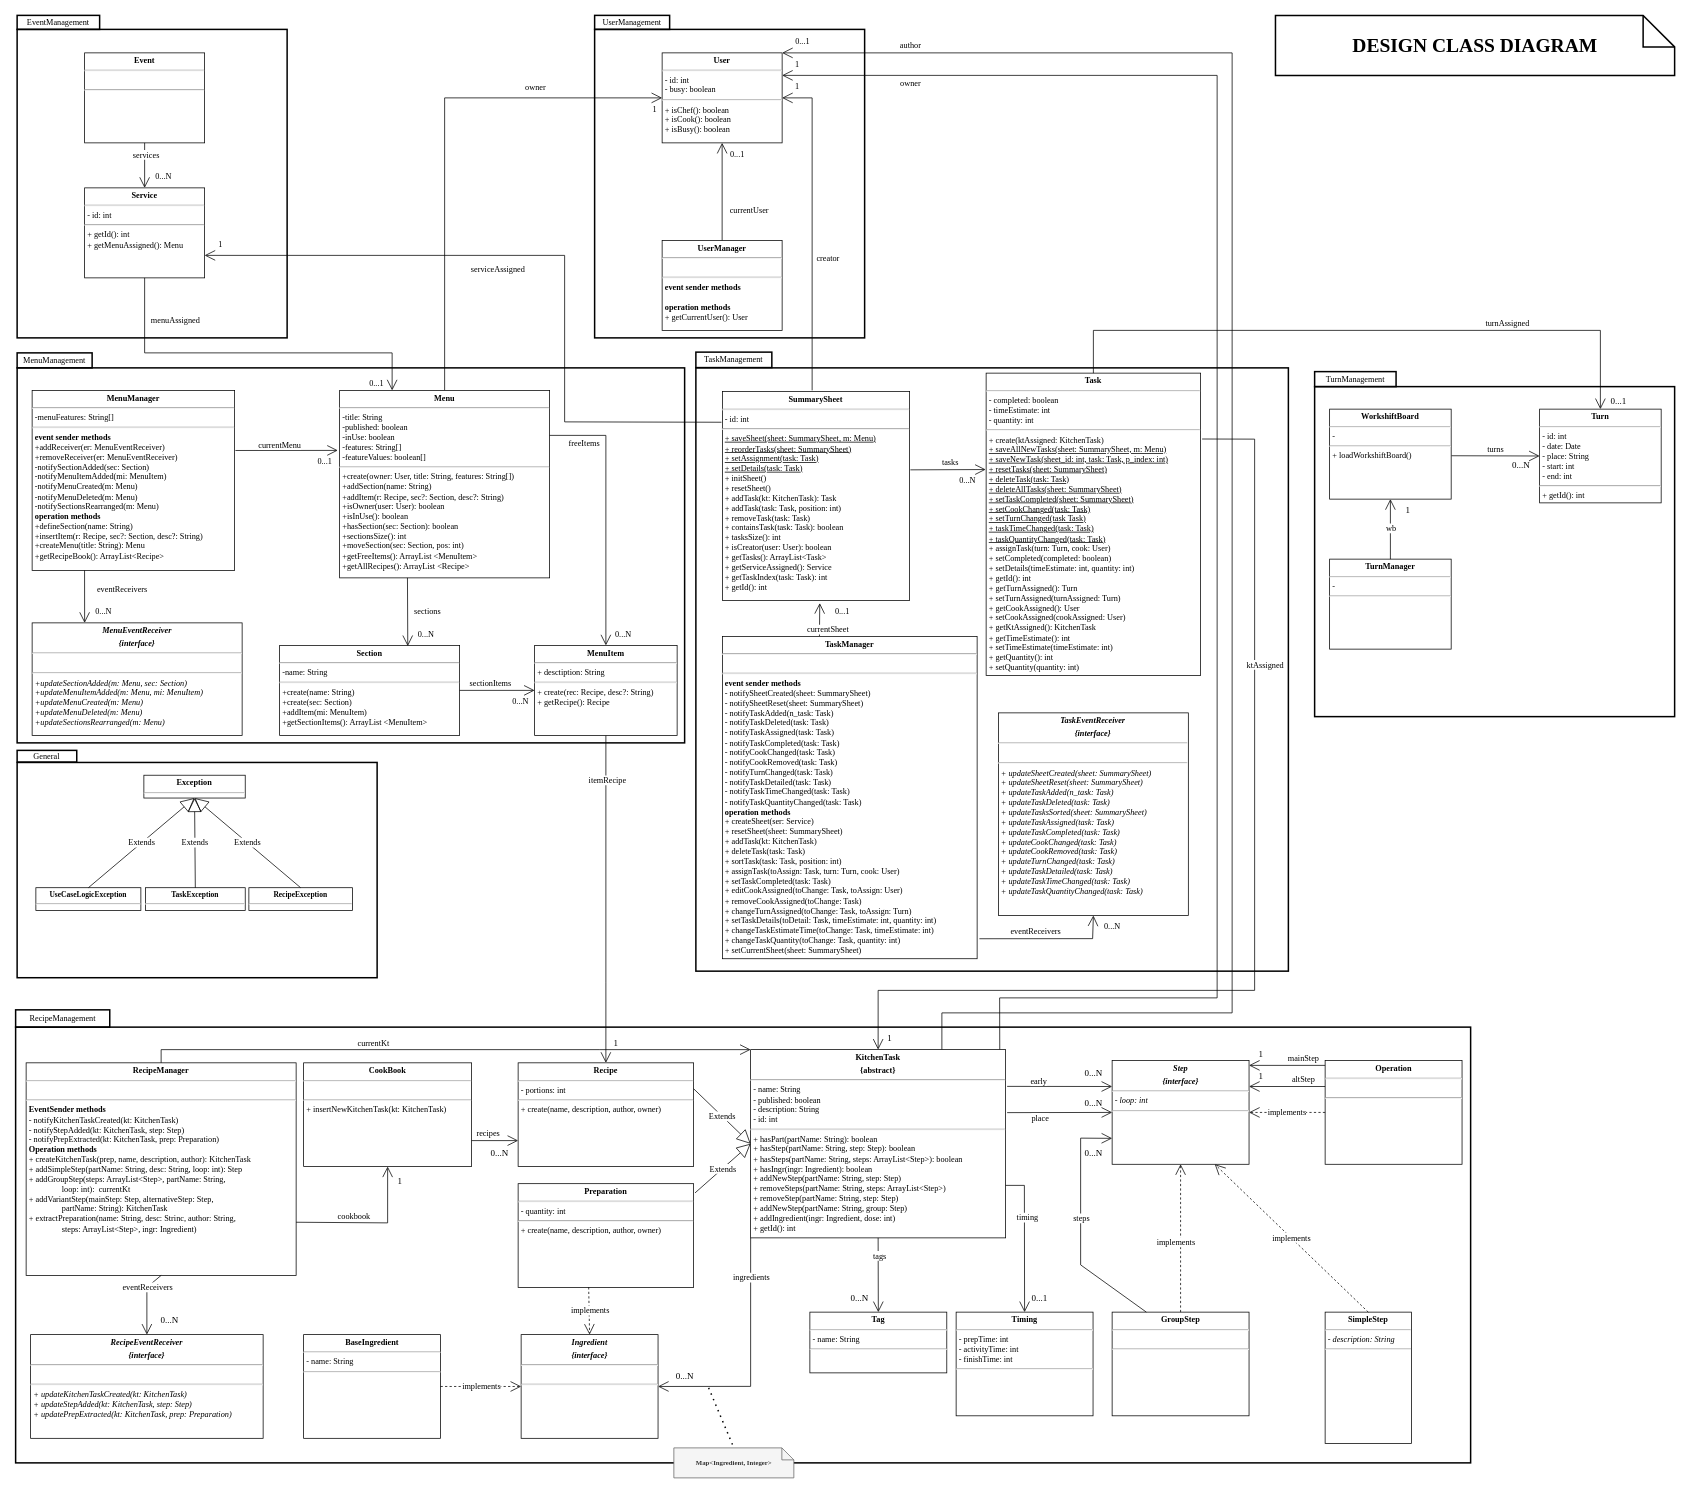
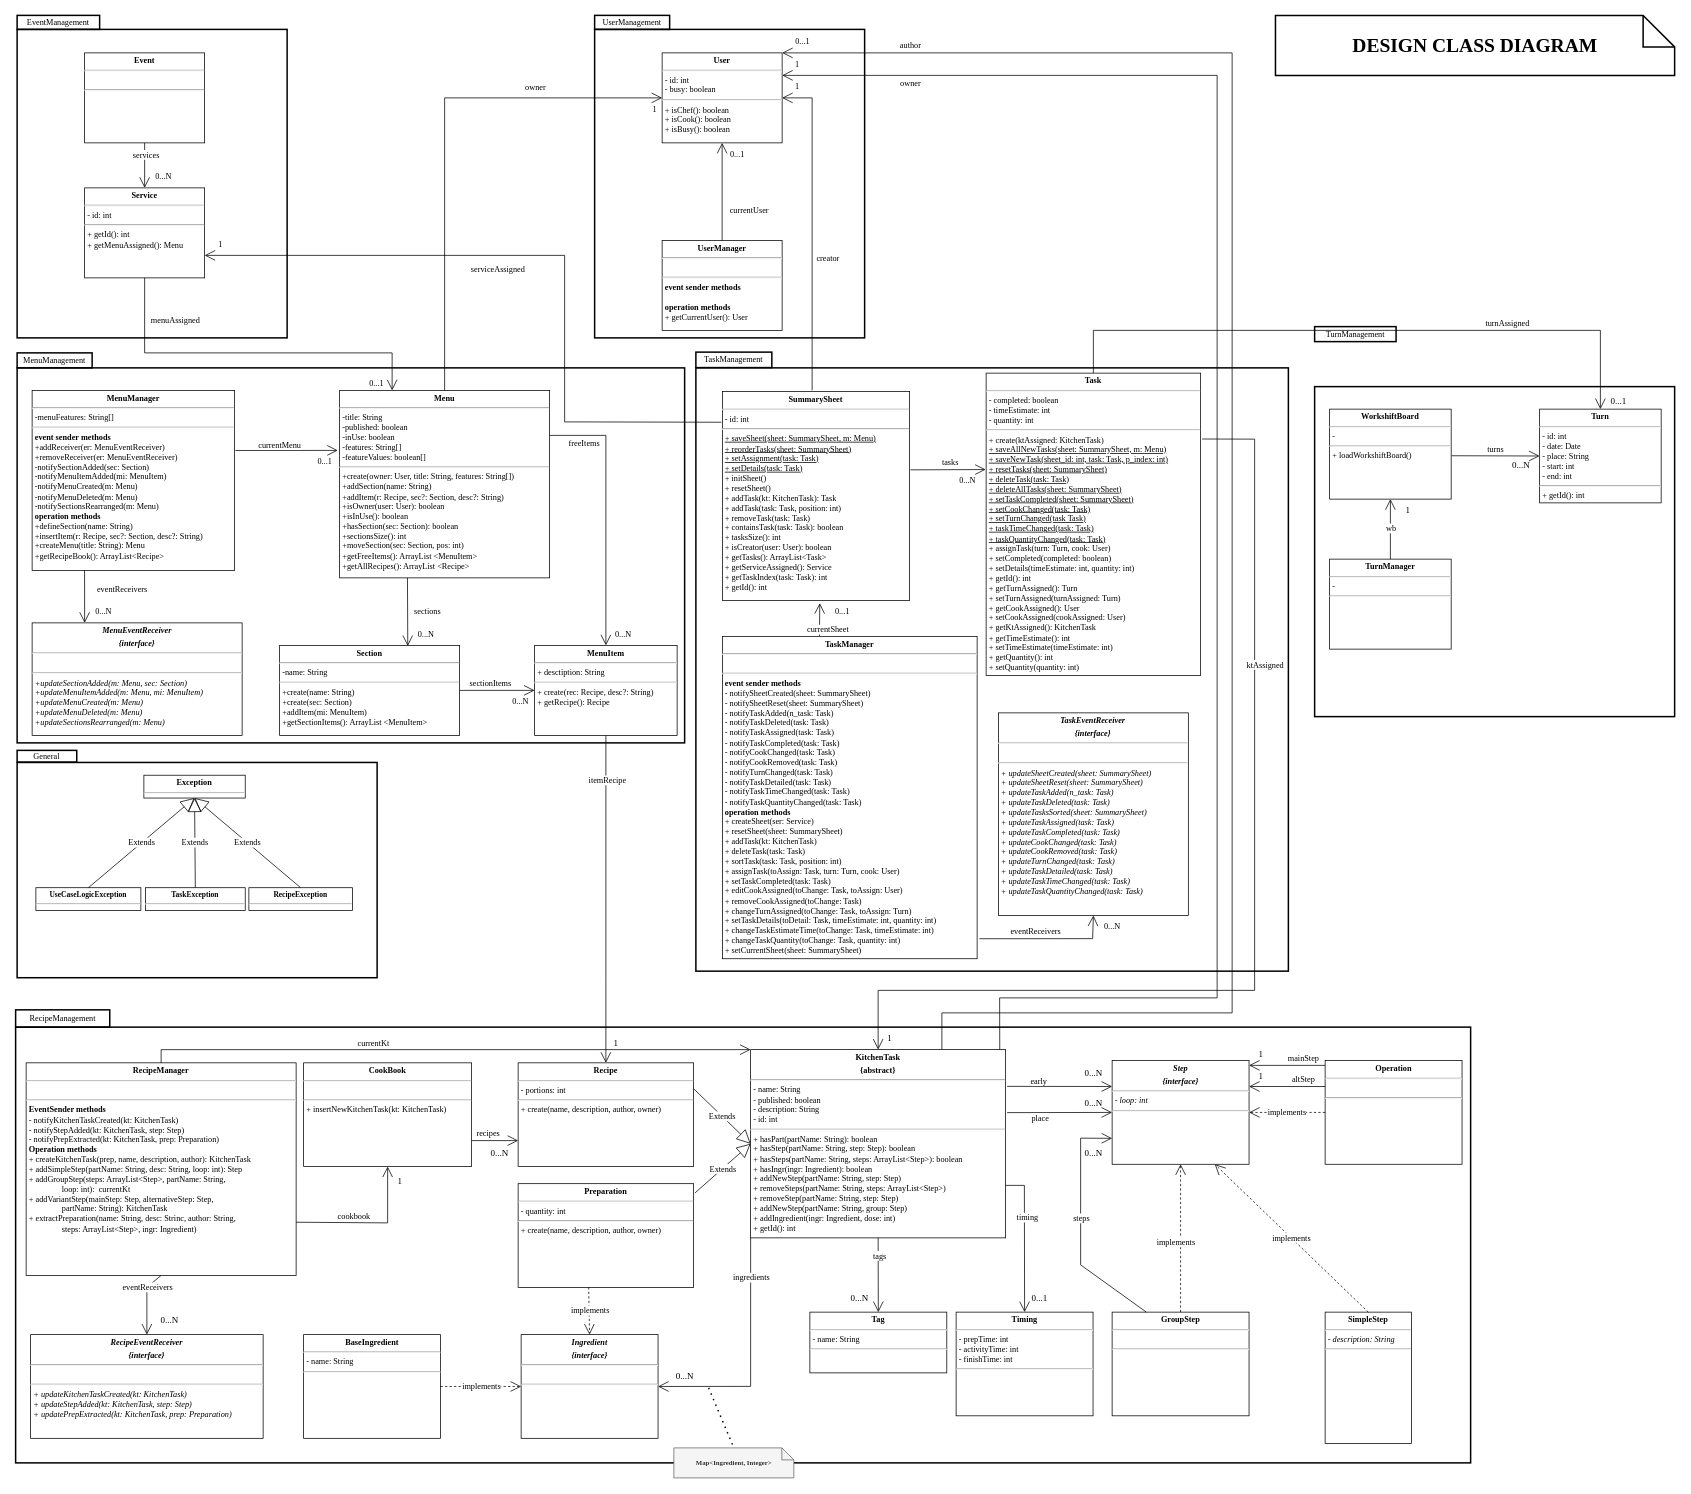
node "TurnManagement": moved (1355, 379) -> (1355, 334)
